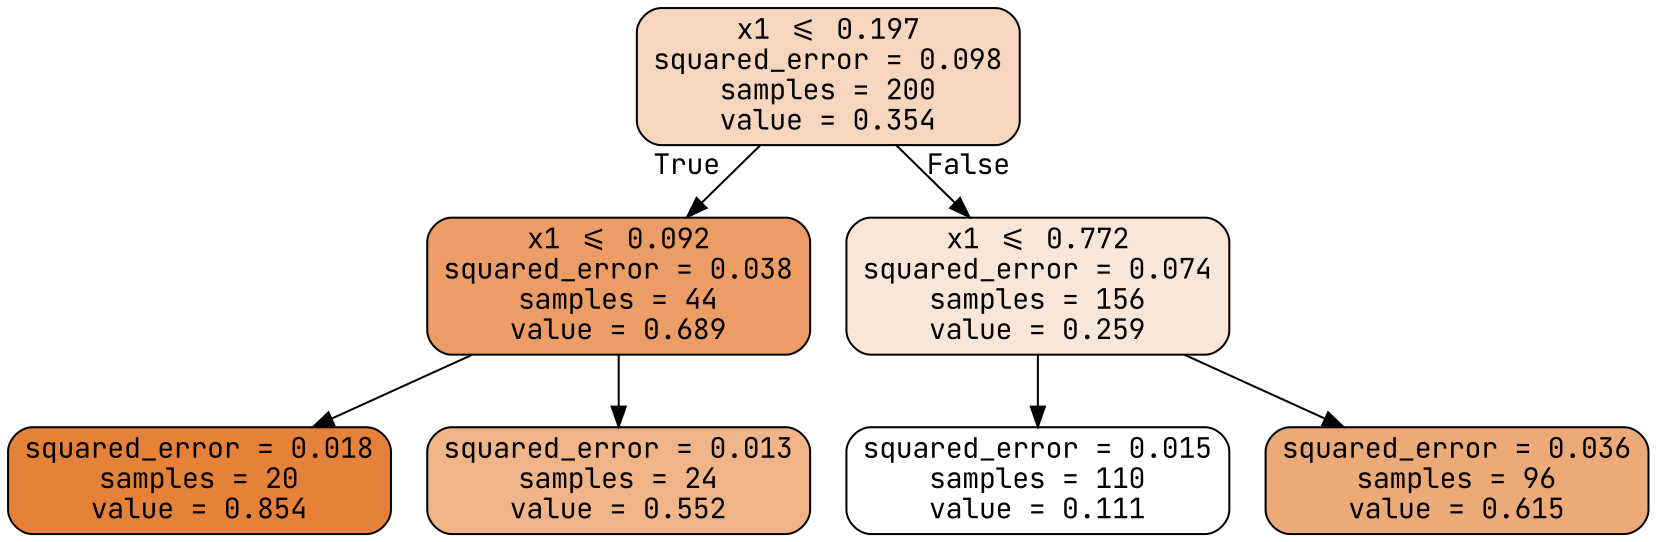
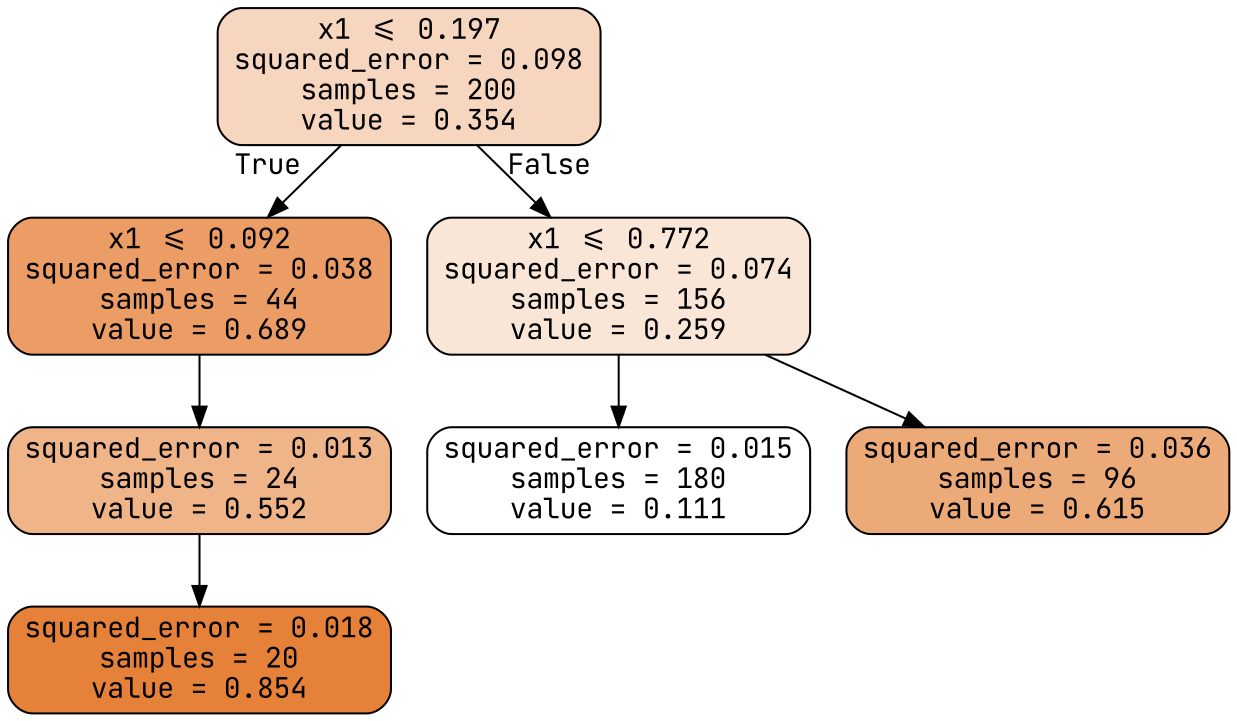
edge "x1 <= 0.092 squared_error = 0.038 samples = 44 value = 0.689" -> "squared_error = 0.018 samples = 20 value = 0.854": now "squared_error = 0.013 samples = 24 value = 0.552" -> "squared_error = 0.018 samples = 20 value = 0.854"
node "squared_error = 0.015 samples = 110 value = 0.111": label "squared_error = 0.015 samples = 110 value = 0.111" -> "squared_error = 0.015 samples = 180 value = 0.111"
